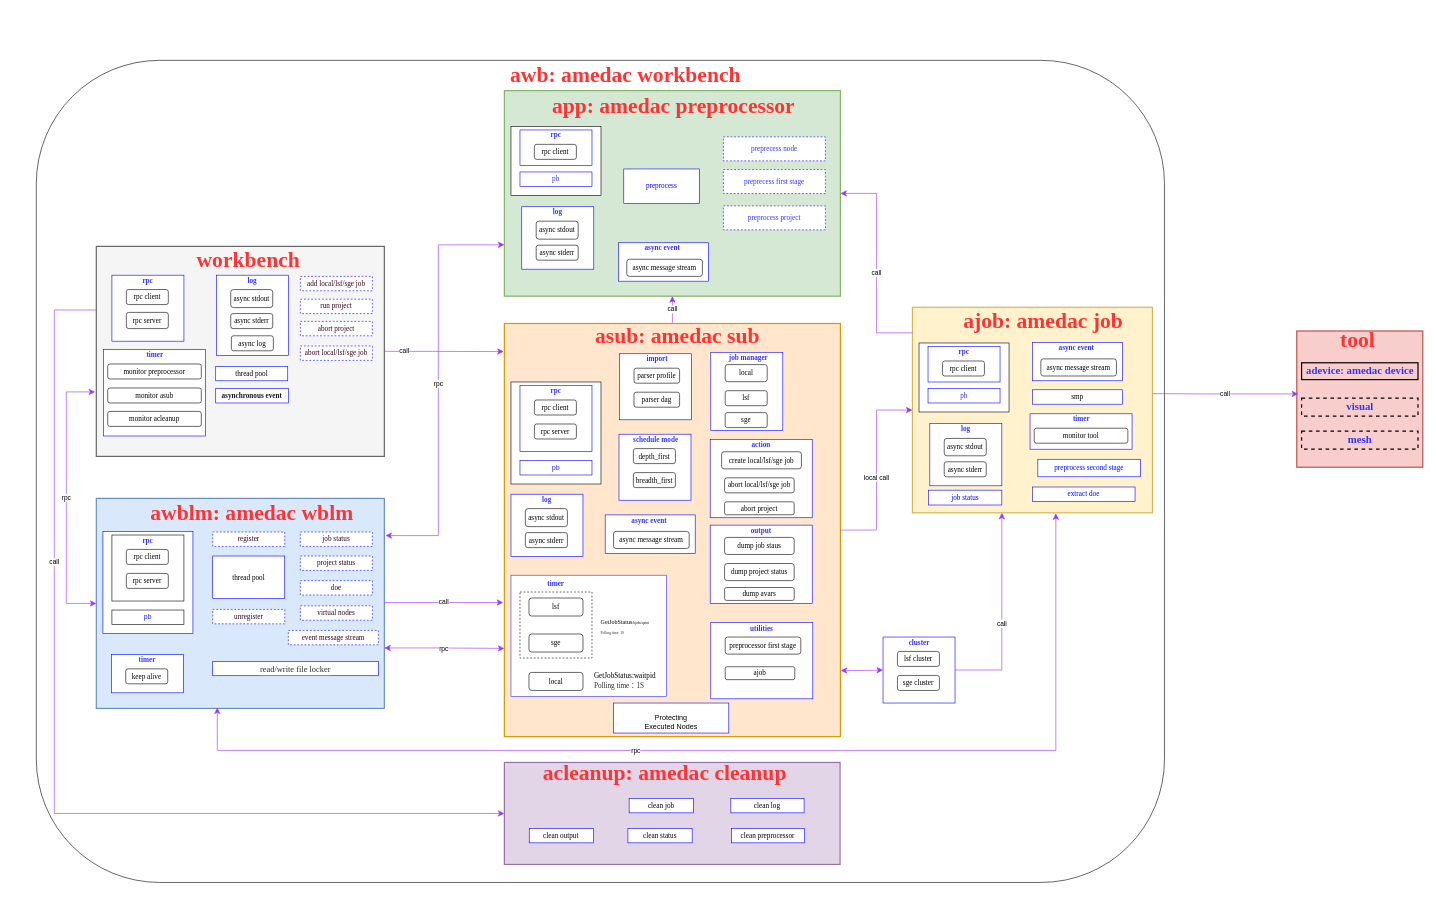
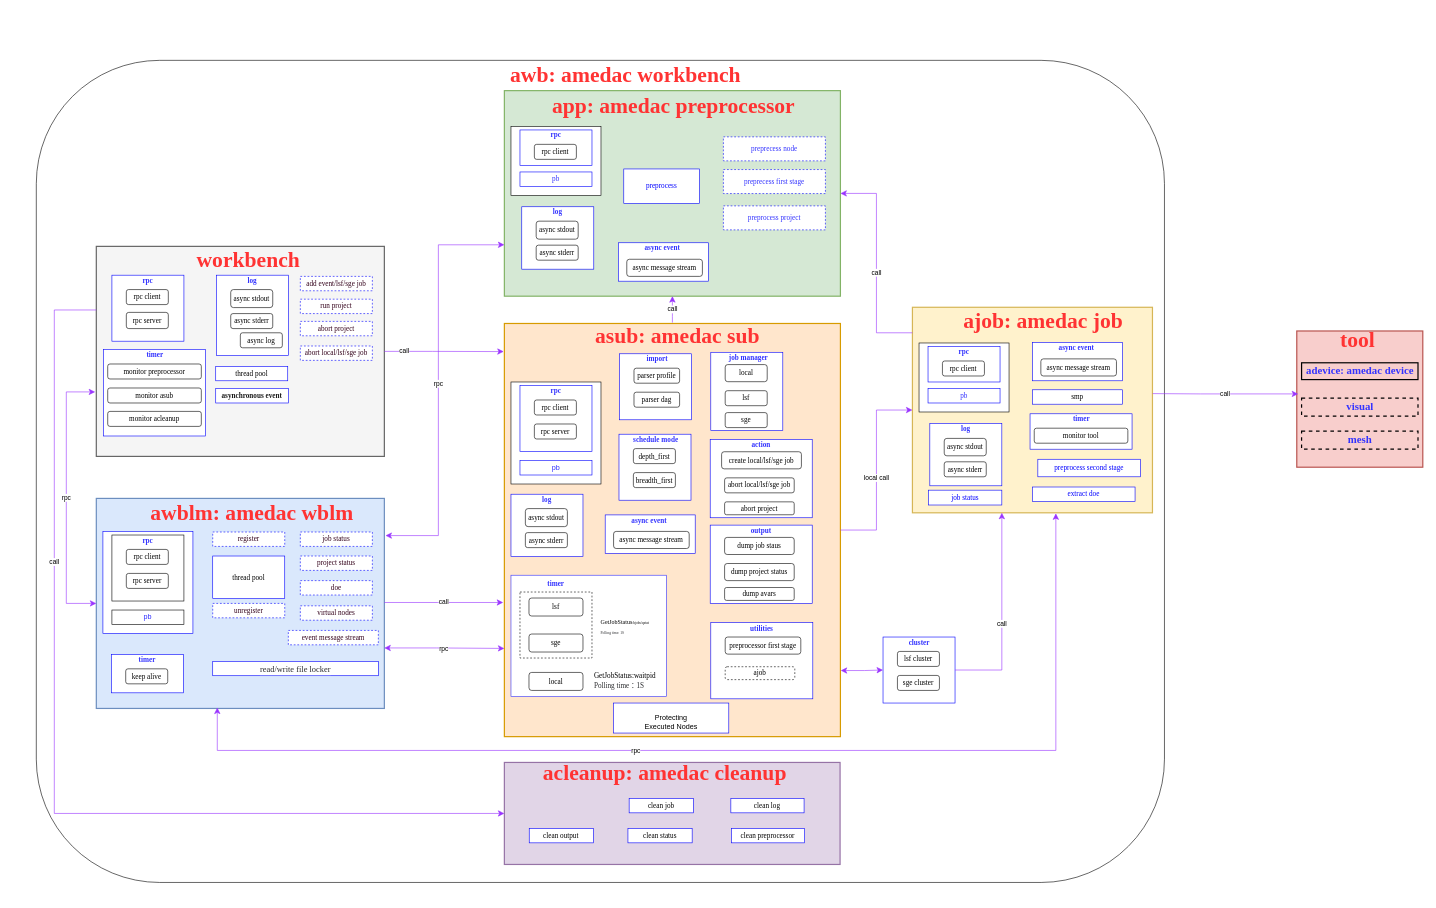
node "add local/lsf/sge job": label "add local/lsf/sge job" -> "add event/lsf/sge job"
node "async log": moved (252, 343) -> (261, 340)
node "unregister": moved (249, 617) -> (249, 611)
node "ajob": style solid -> dashed
